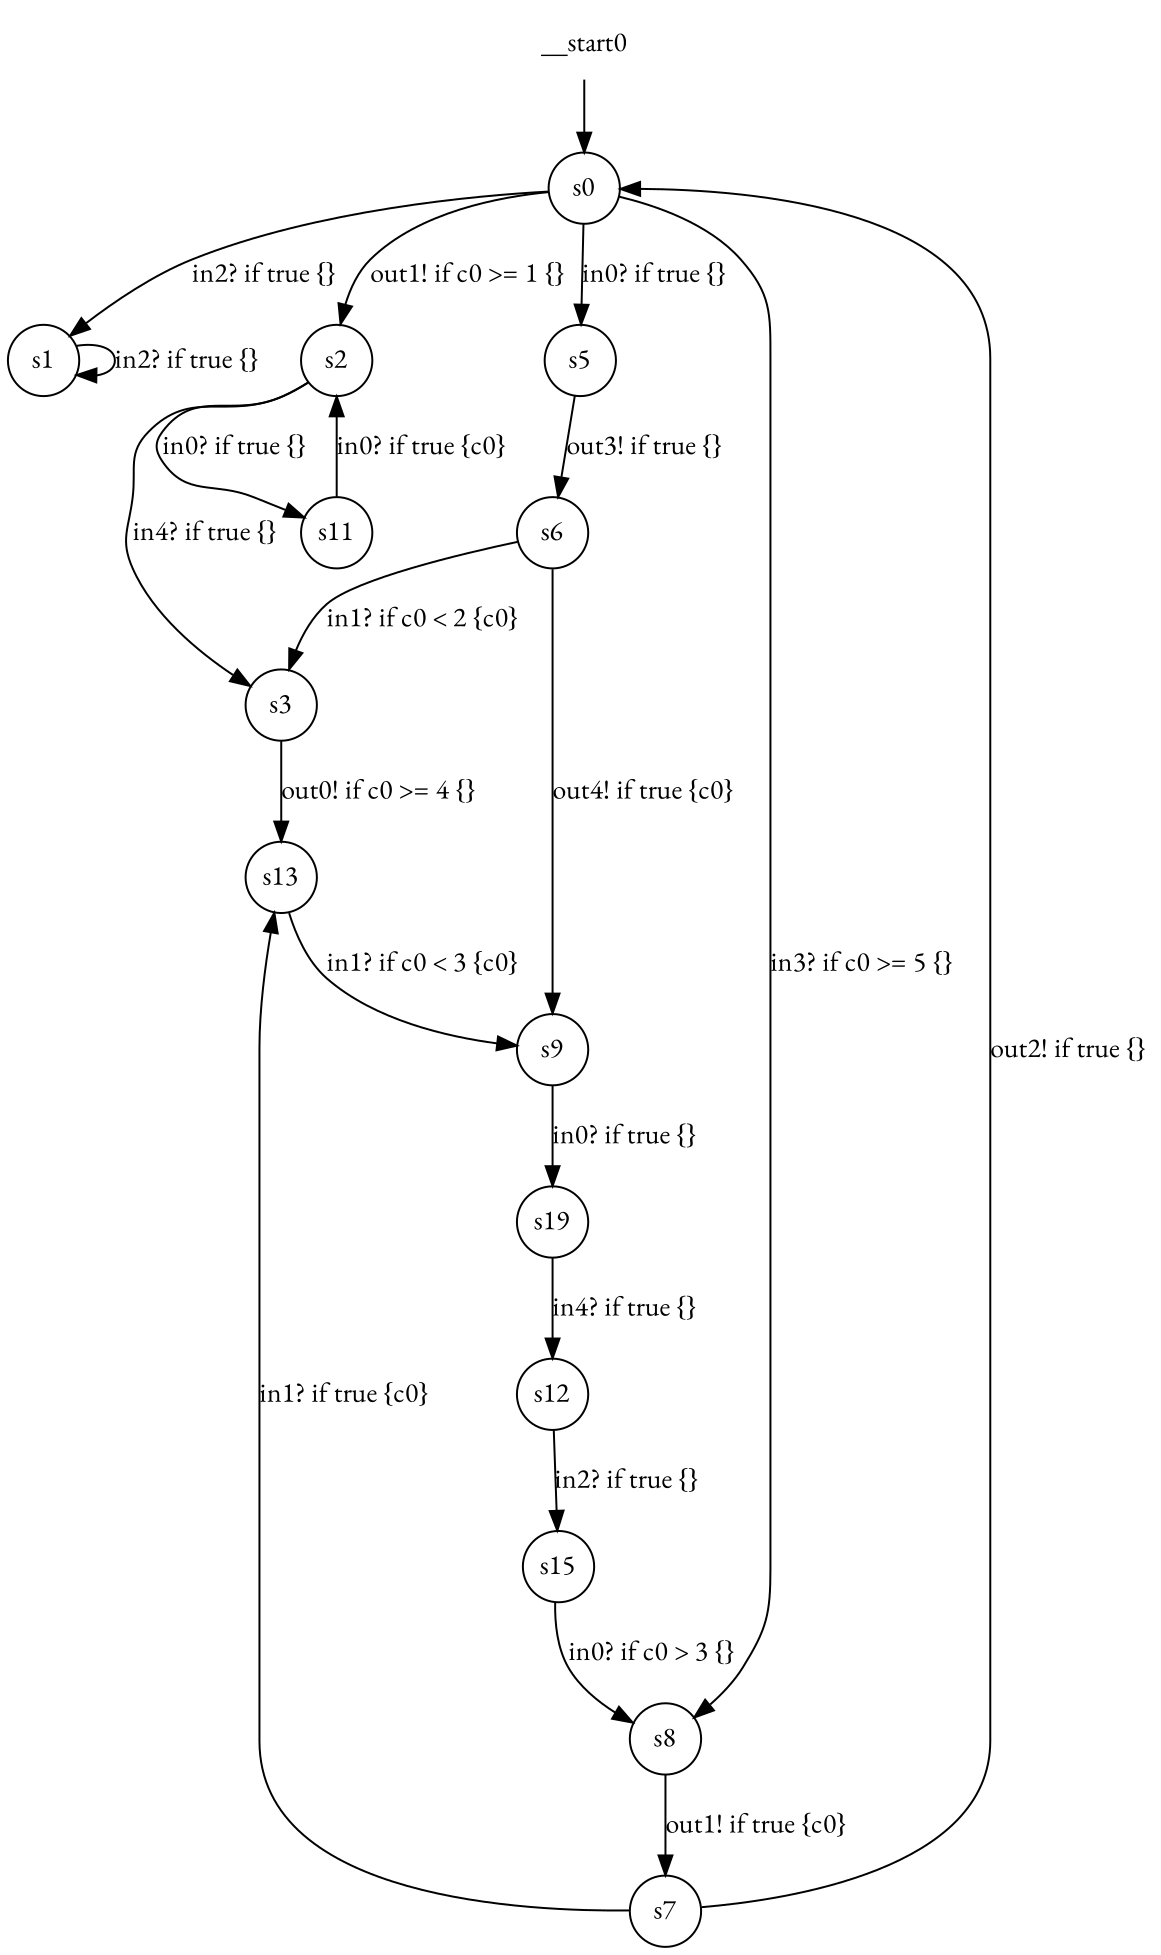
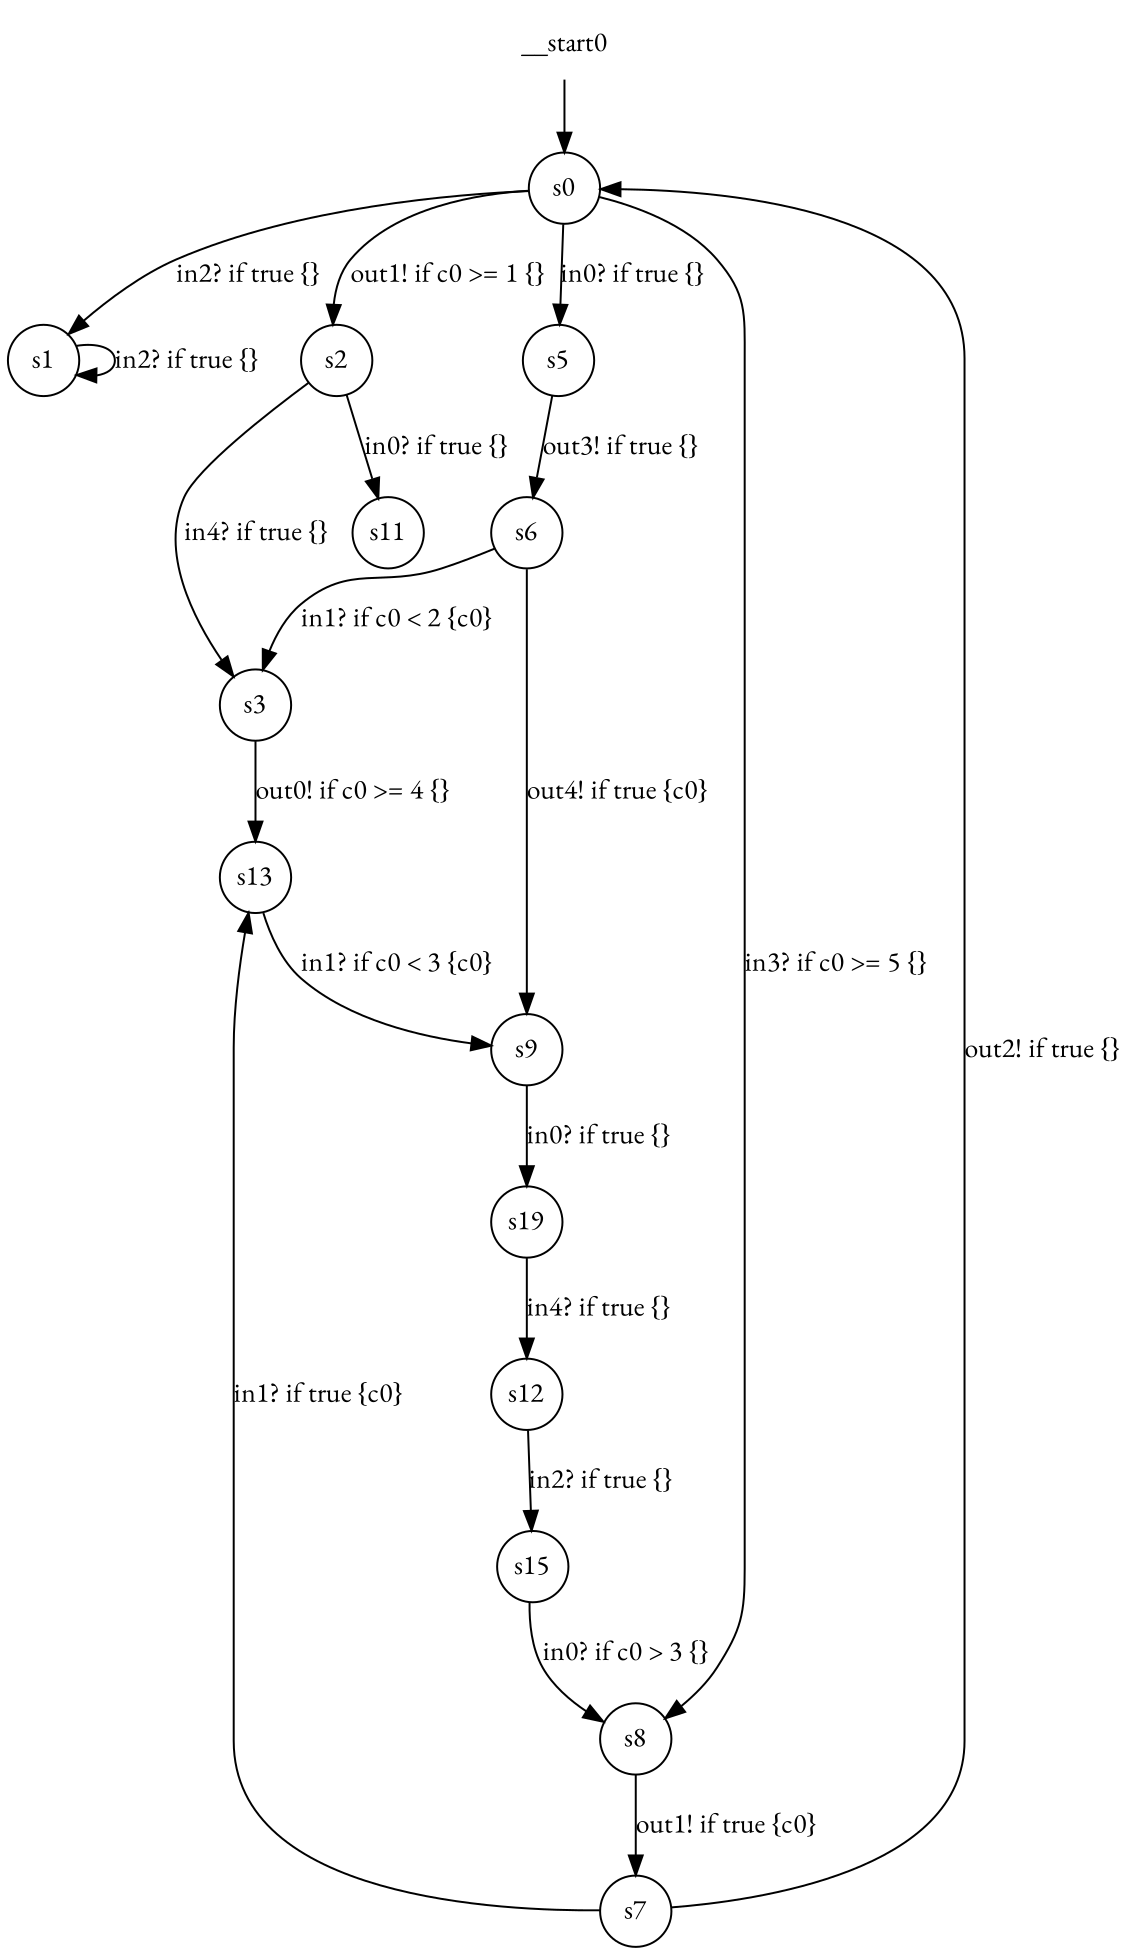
edge "s11" -> "s2": removed, label "in0? if true {c0}"
